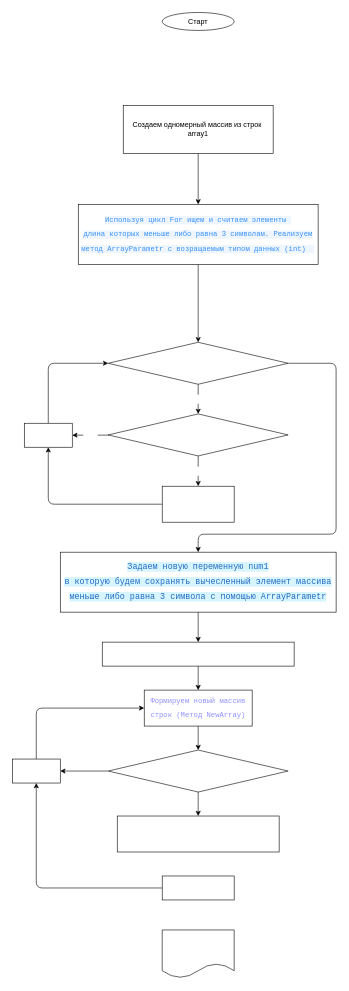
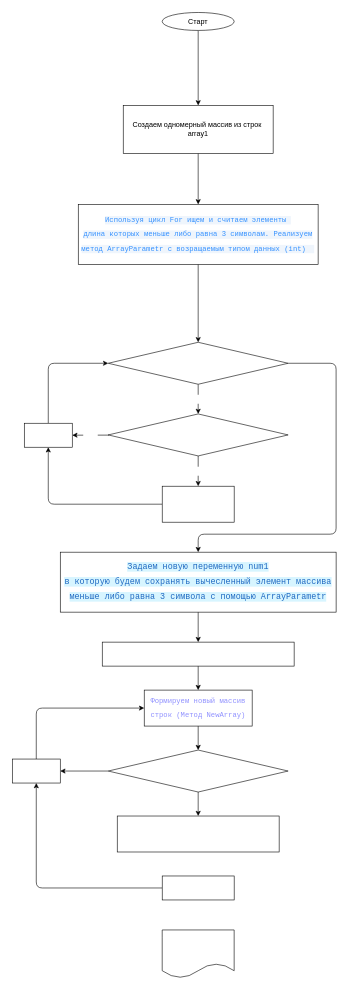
edge "Старт" -> "Создаем одномерный массив из строк array1": added
